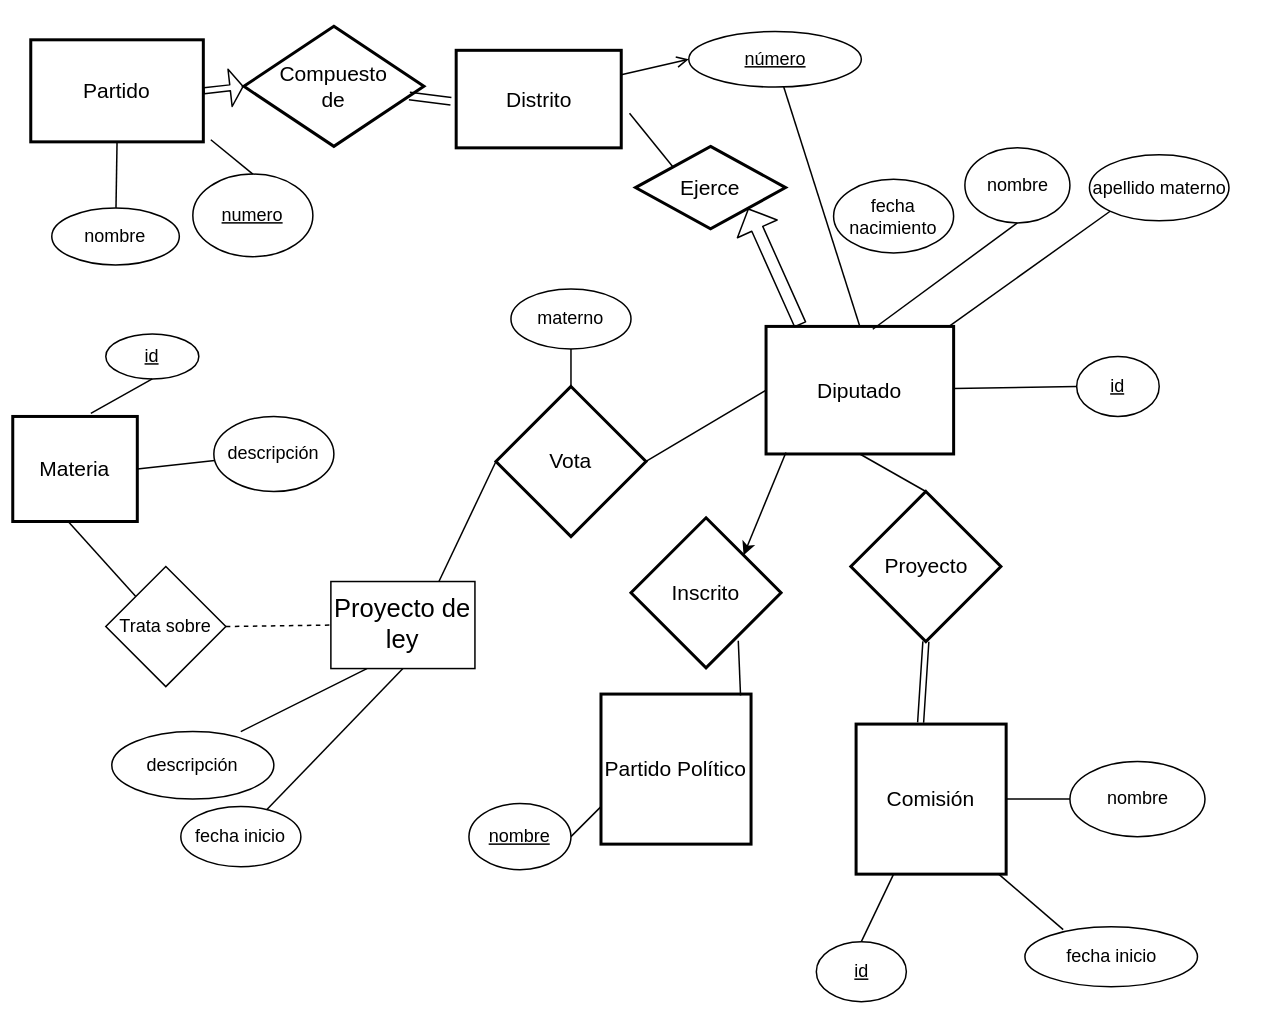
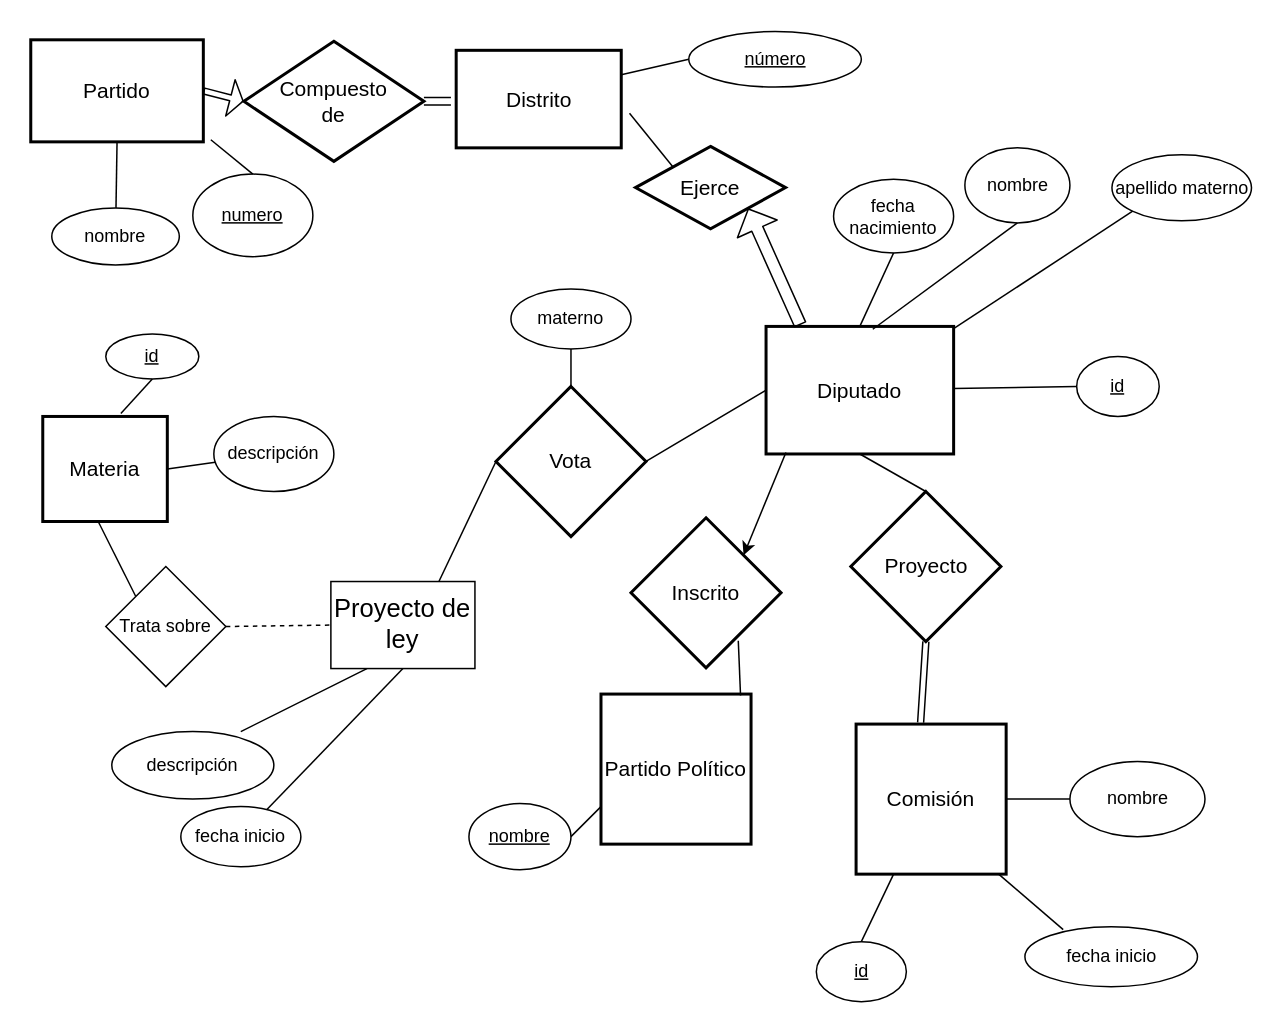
edge "Distrito" -> "número": arrowhead open -> none
node "Compuesto de": moved (334, 86) -> (334, 101)
node "apellido materno": moved (1159, 188) -> (1181, 188)
edge "número" -- "Diputado": now "fecha nacimiento" -- "Diputado"
node "Materia": moved (75, 469) -> (105, 469)
